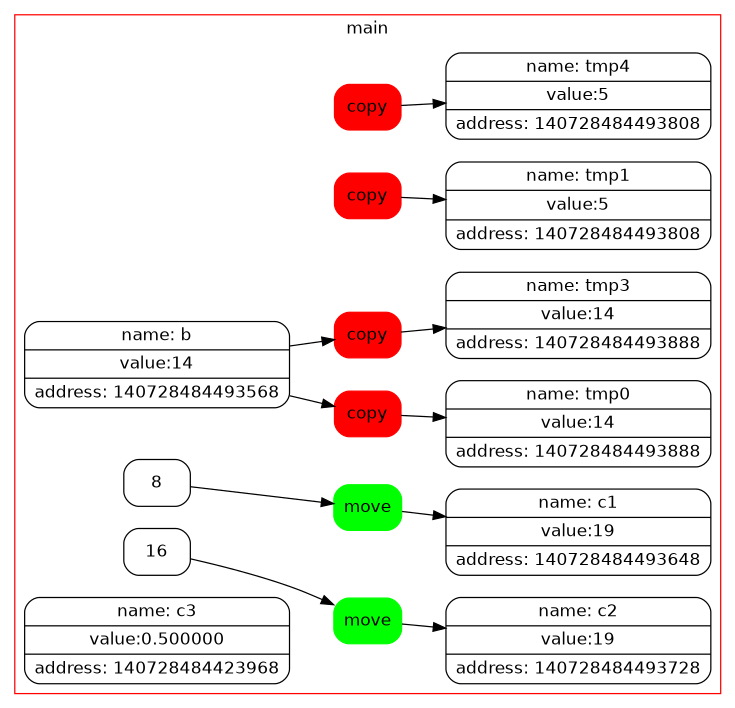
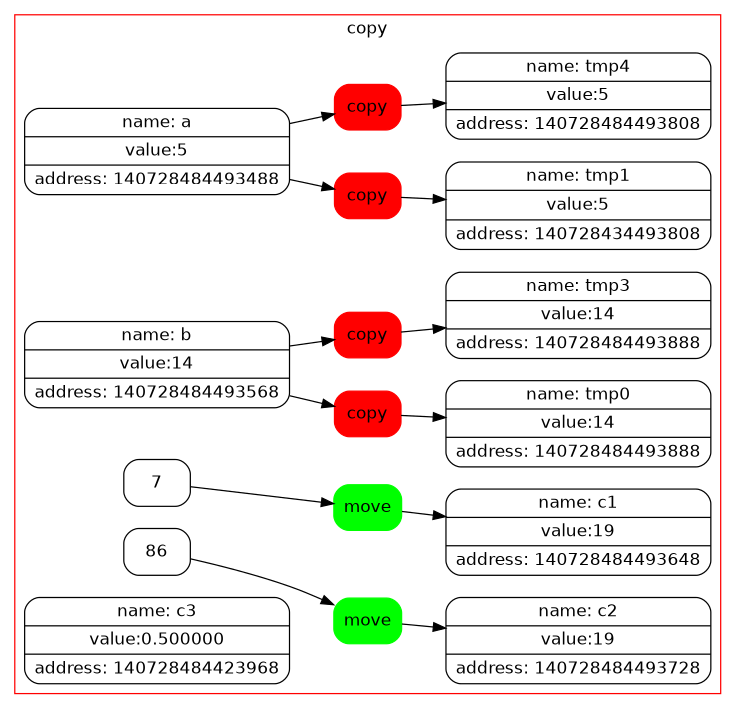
cluster "main": label "main" -> "copy"
node "name: a": added
node "name: tmp1": text "address: 140728484493808" -> "address: 140728434493808"
node "8": label "8" -> "7"
node "16": label "16" -> "86"
